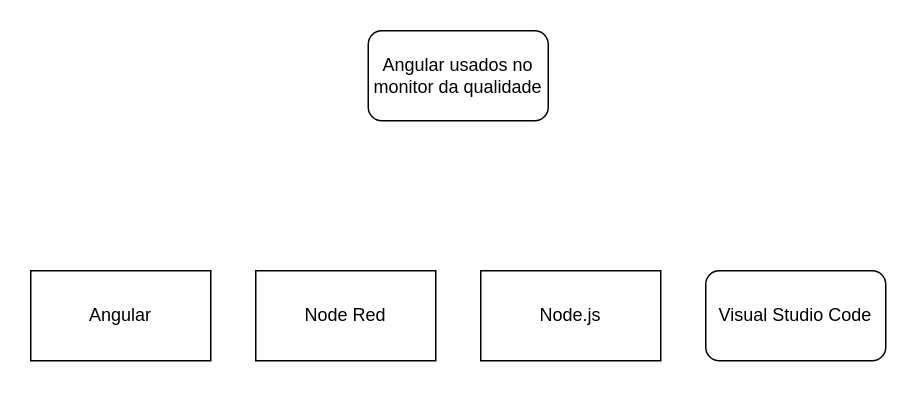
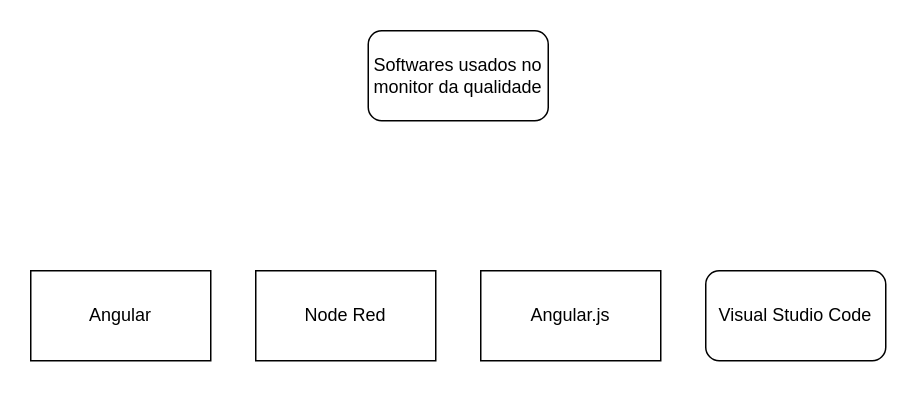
node "Angular usados no monitor da qualidade": label "Angular usados no monitor da qualidade" -> "Softwares usados no monitor da qualidade"
node "Node.js": label "Node.js" -> "Angular.js"
